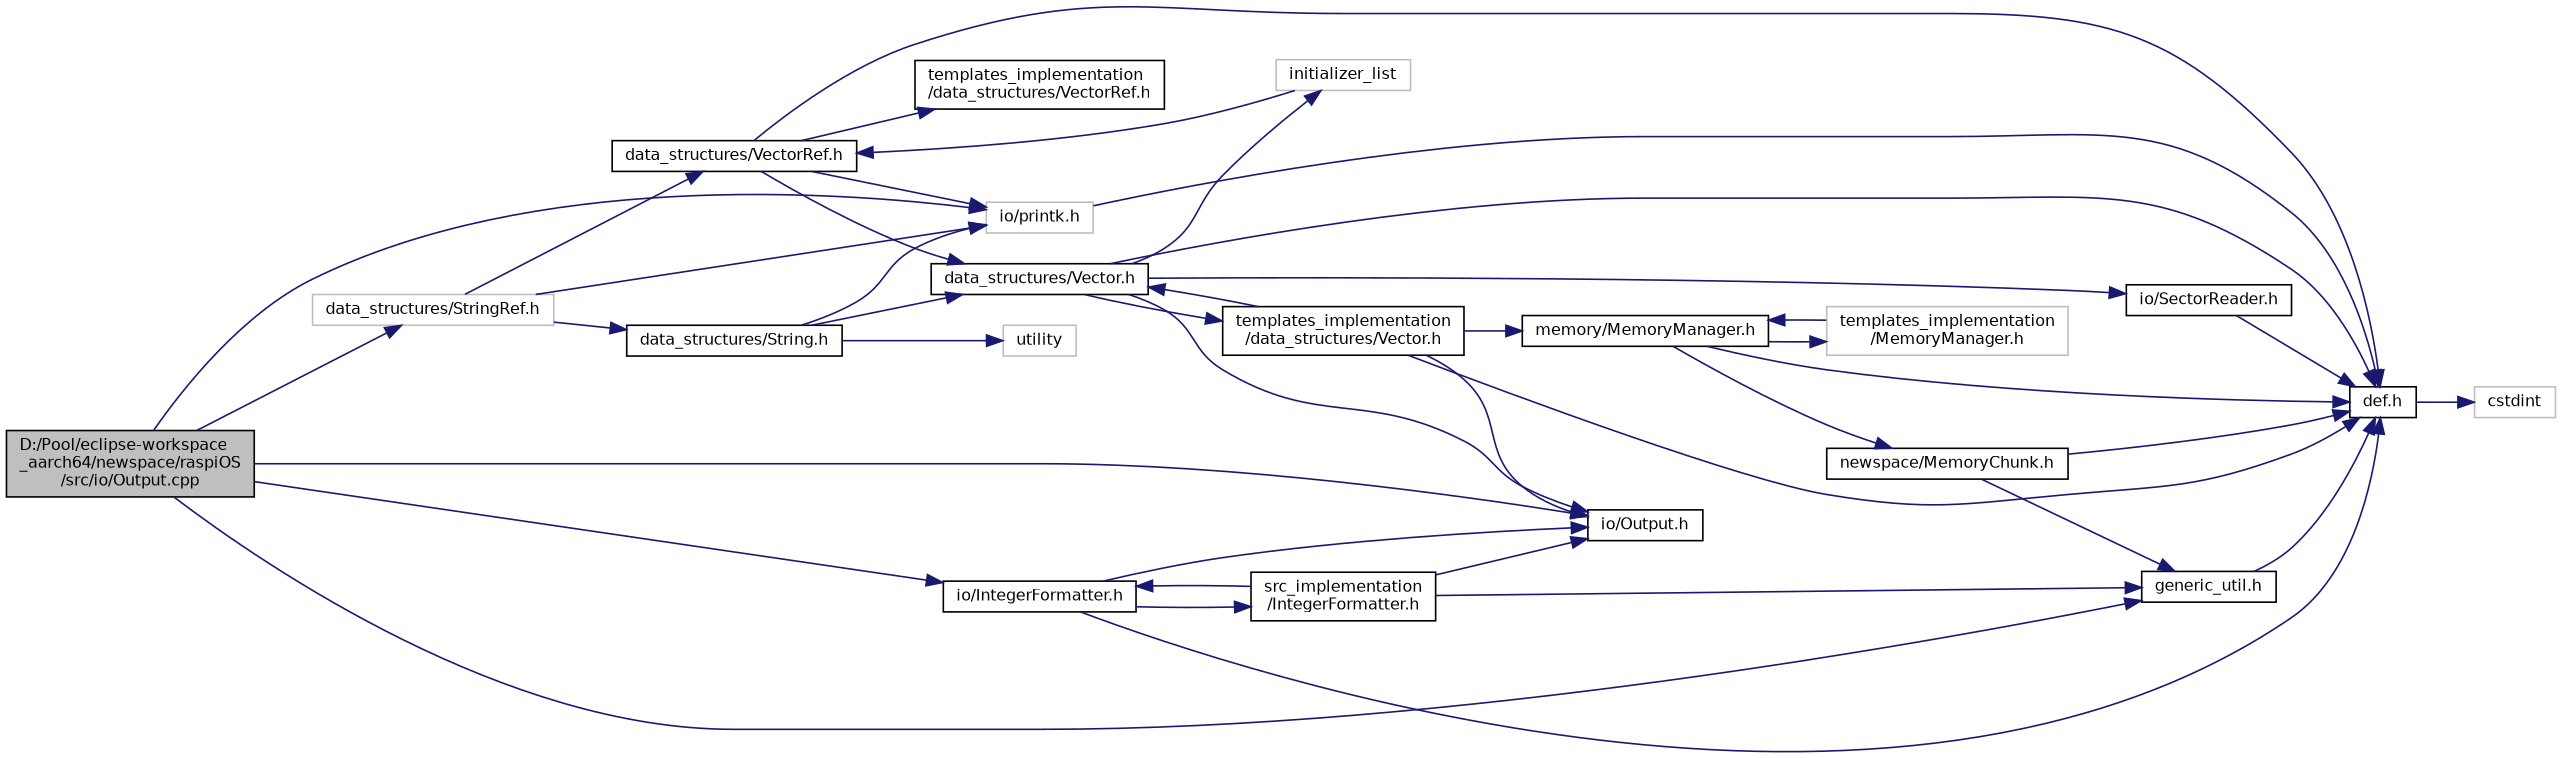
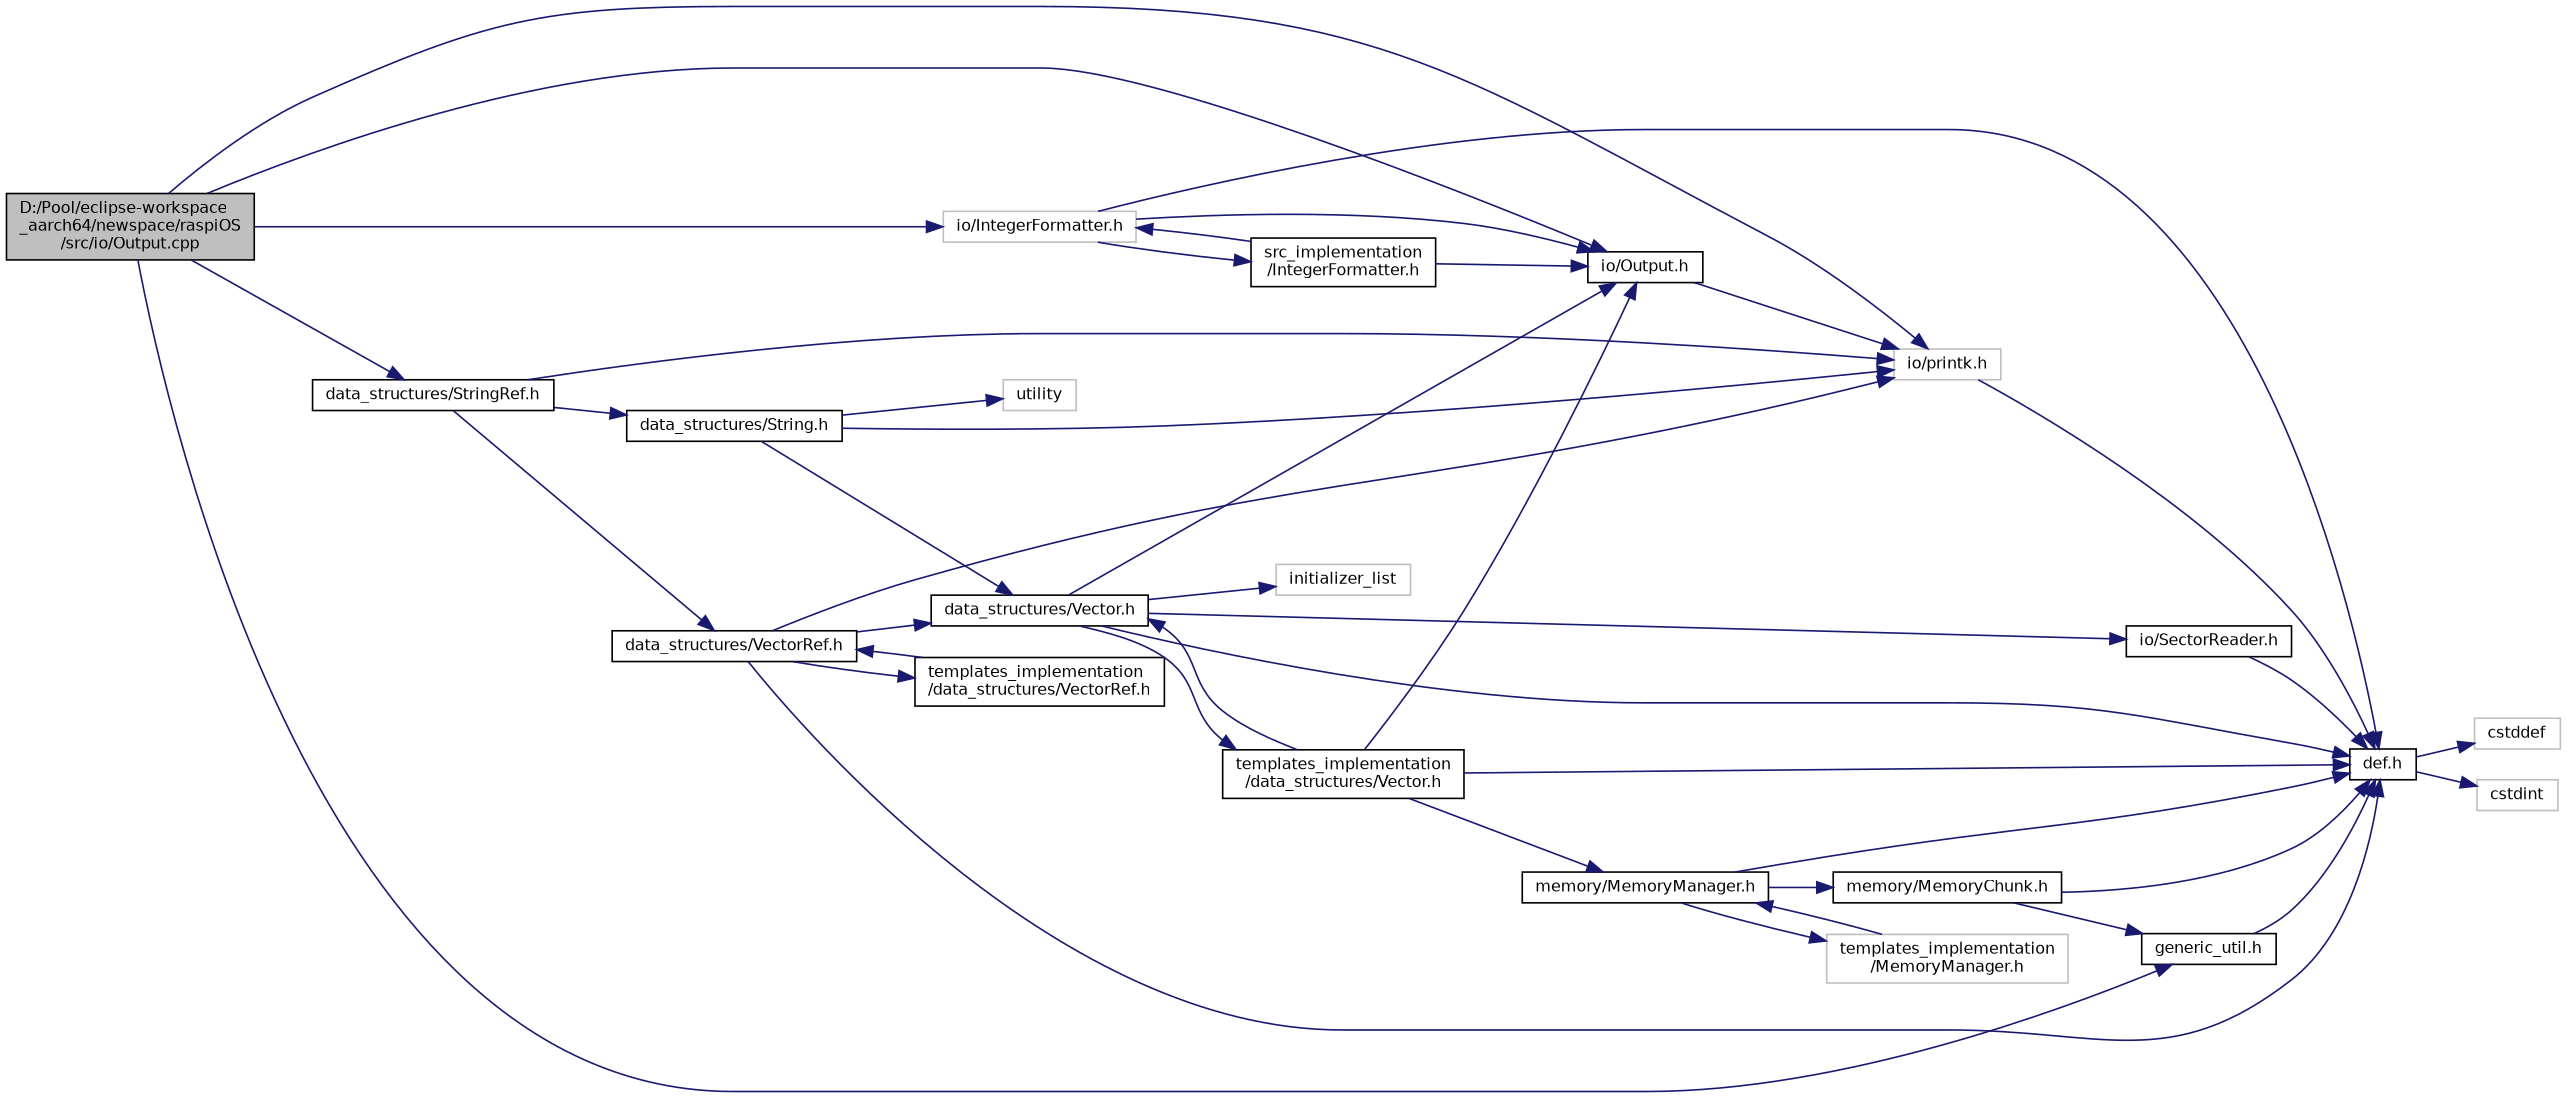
edge "initializer_list" -> "data_structures/VectorRef.h": now "templates_implementation /data_structures/VectorRef.h" -> "data_structures/VectorRef.h"
node "data_structures/StringRef.h": color grey75 -> black
edge "io/Output.h" -> "io/printk.h": added
node "newspace/MemoryChunk.h": label "newspace/MemoryChunk.h" -> "memory/MemoryChunk.h"
edge "src_implementation /IntegerFormatter.h" -> "generic_util.h": removed
node "io/IntegerFormatter.h": color black -> grey75
node "cstddef": added
